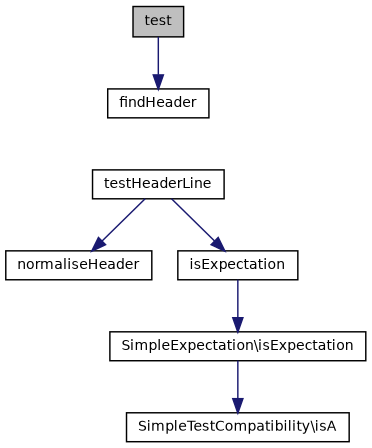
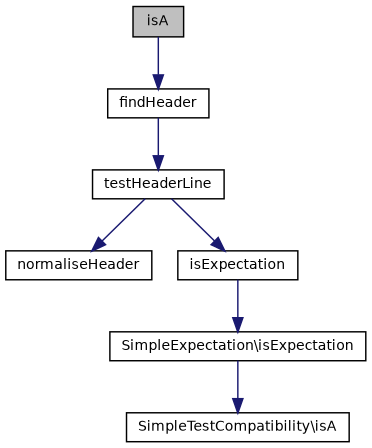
node "test": label "test" -> "isA"
edge "findHeader" -> "testHeaderLine": added
